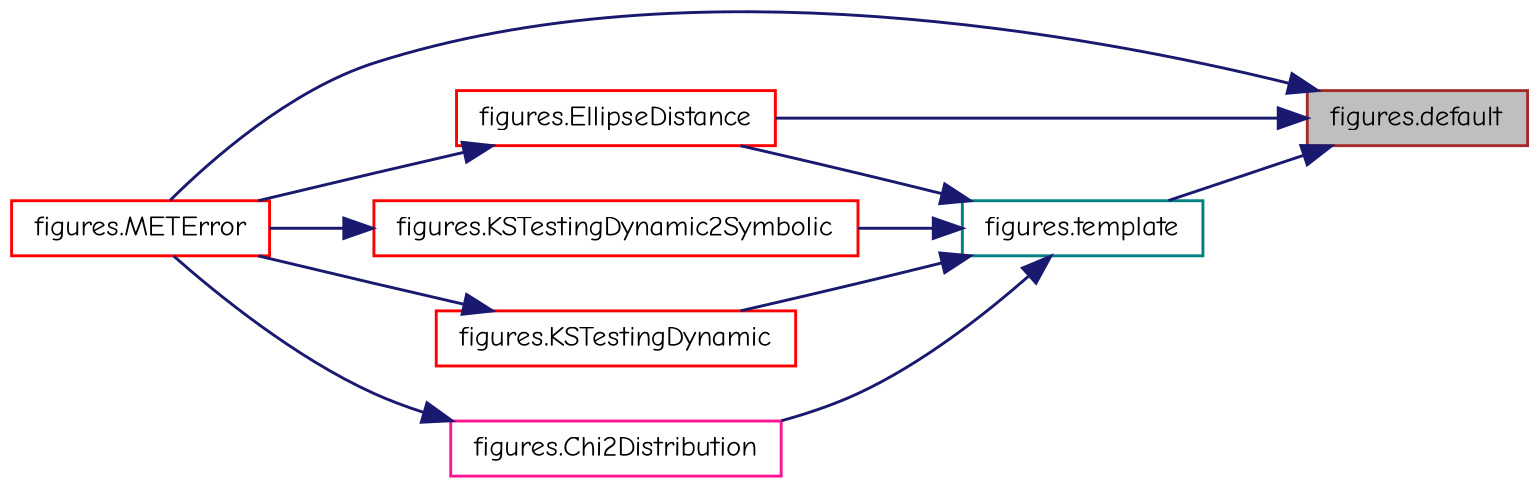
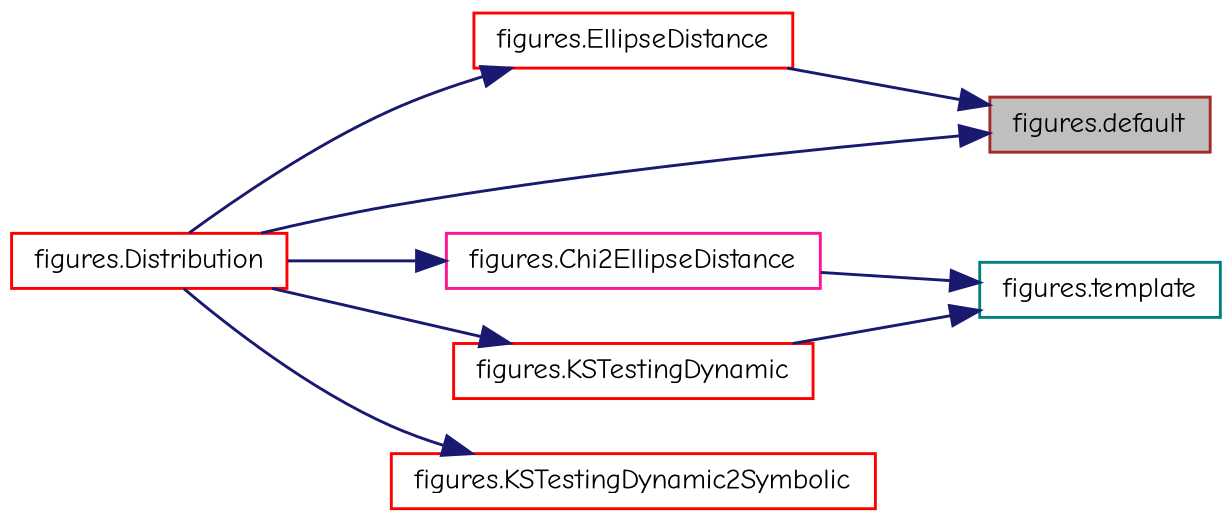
edge "figures.EllipseDistance" -> "figures.template": removed
edge "figures.template" -> "figures.default": removed
node "figures.METError": label "figures.METError" -> "figures.Distribution"
edge "figures.KSTestingDynamic2Symbolic" -> "figures.template": removed
node "figures.Chi2Distribution": label "figures.Chi2Distribution" -> "figures.Chi2EllipseDistance"
